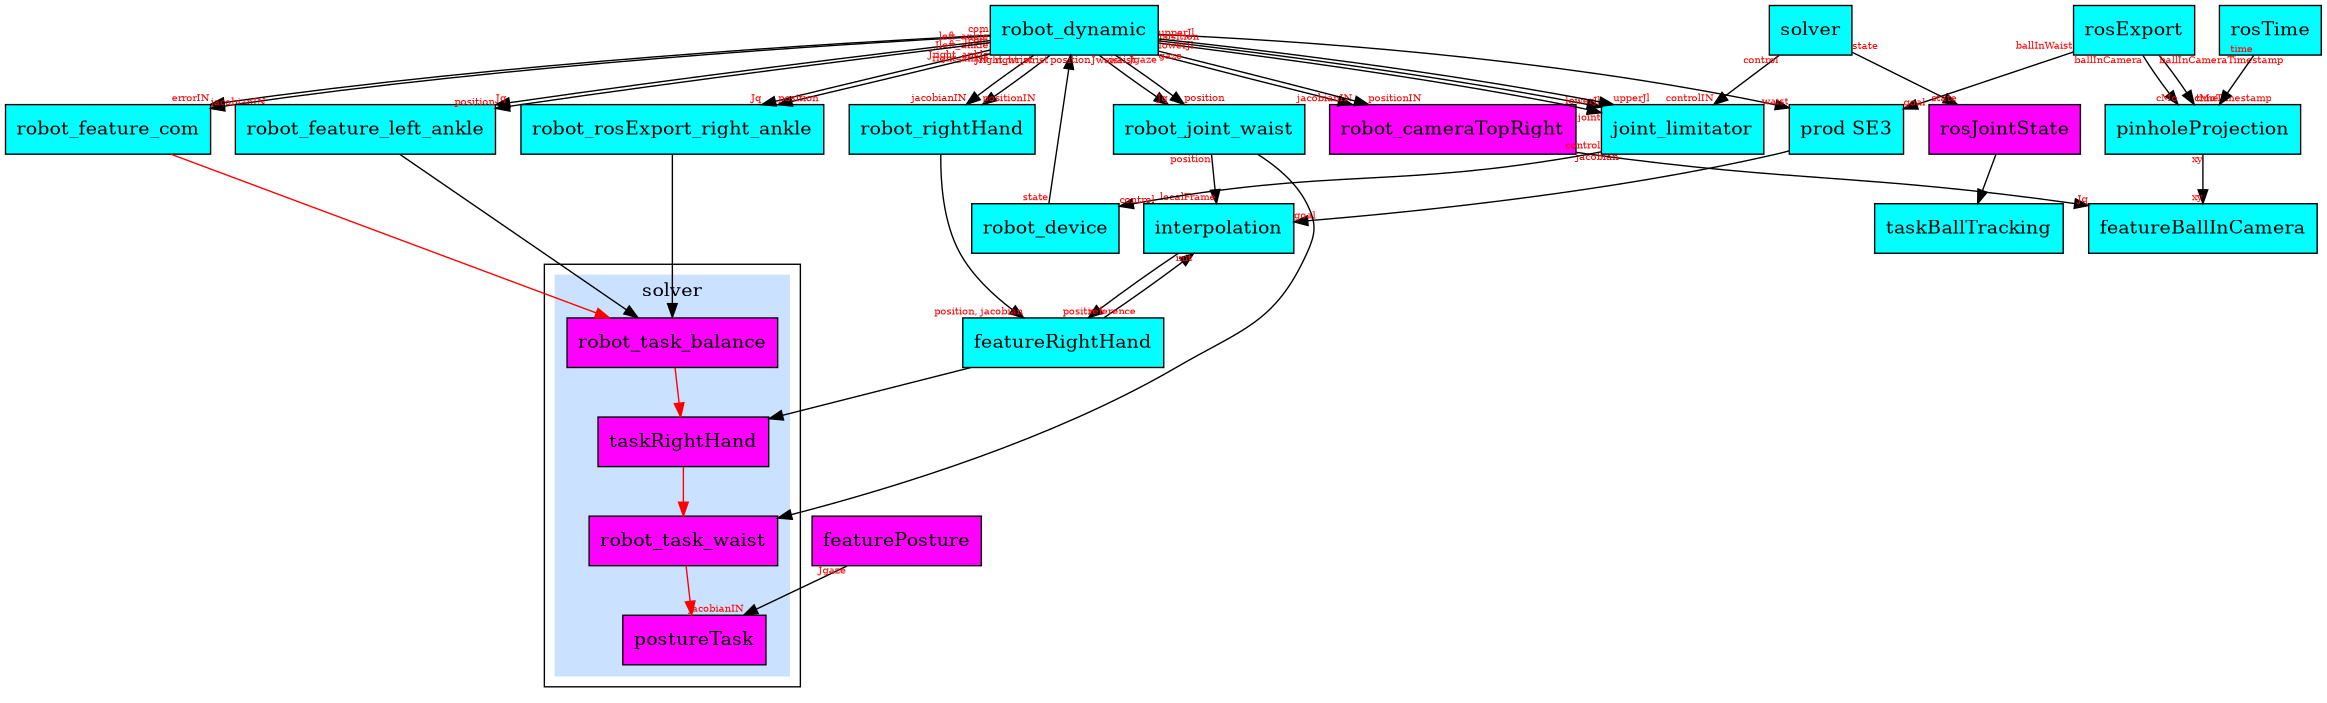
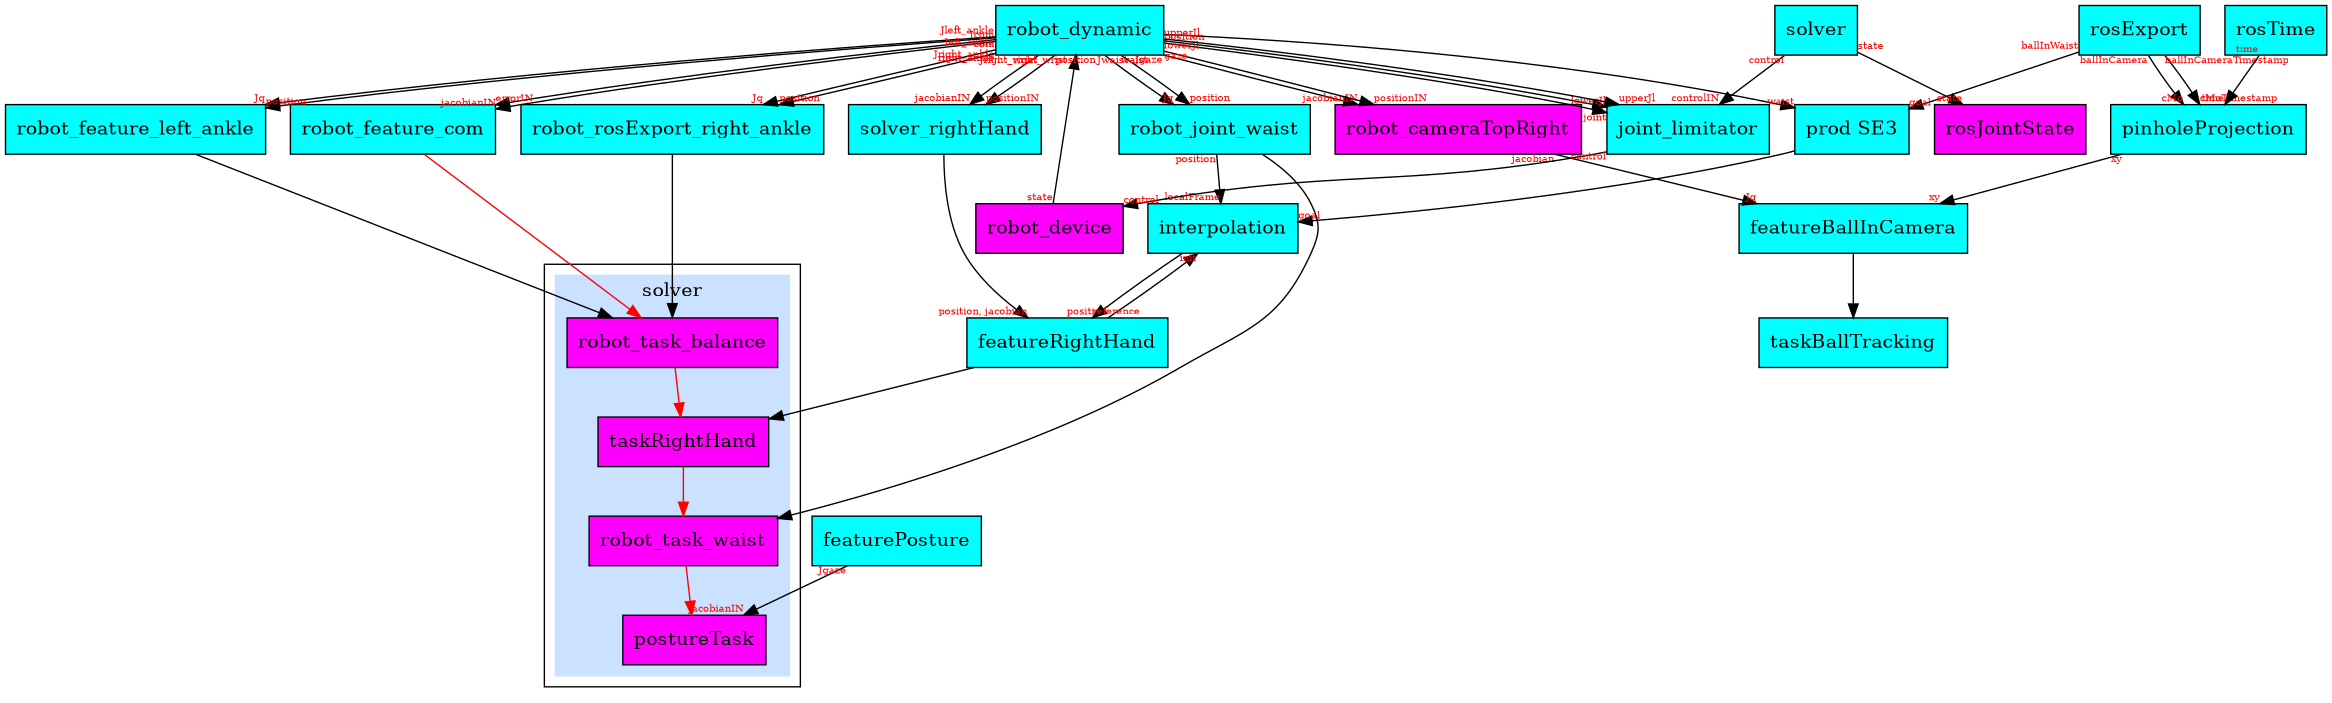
node "robot_rightHand": label "robot_rightHand" -> "solver_rightHand"
edge "rosJointState" -> "taskBallTracking": now "featureBallInCamera" -> "taskBallTracking"
node "robot_device": fillcolor cyan -> magenta
node "featurePosture": fillcolor magenta -> cyan
